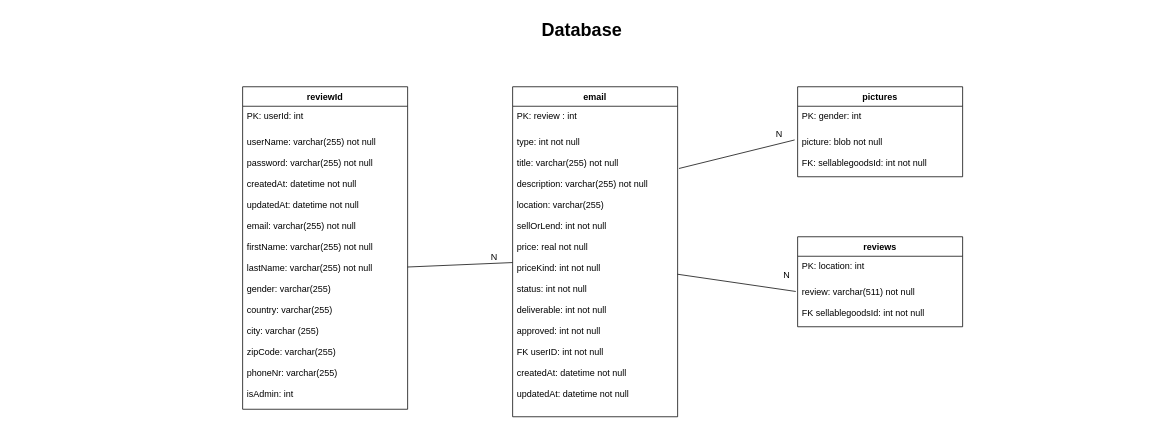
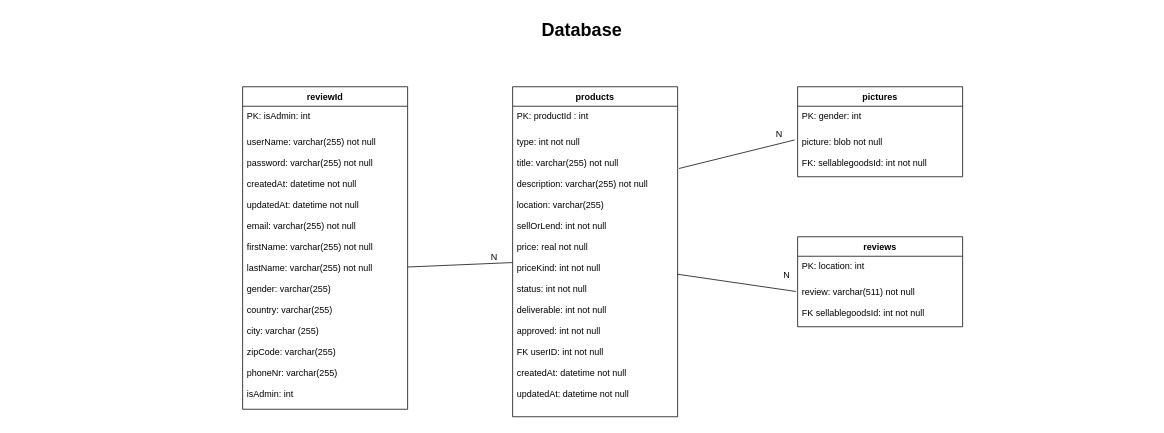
node "email": label "email" -> "products"
node "PK: userId: int": label "PK: userId: int" -> "PK: isAdmin: int"
node "PK: review : int": label "PK: review : int" -> "PK: productId : int"
